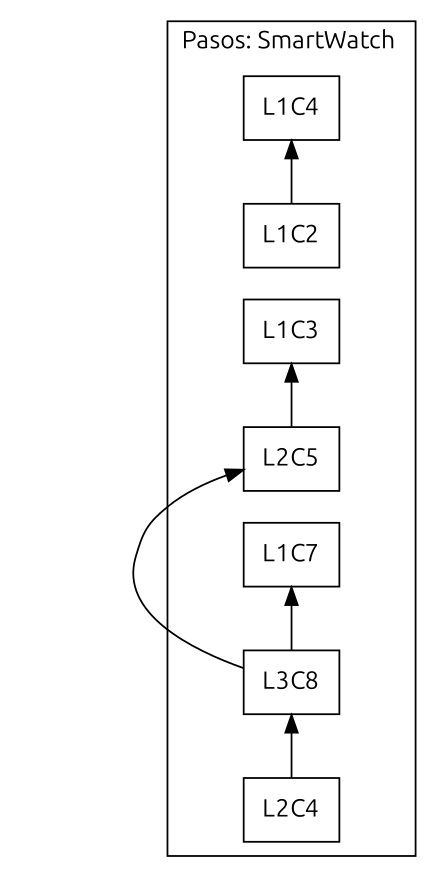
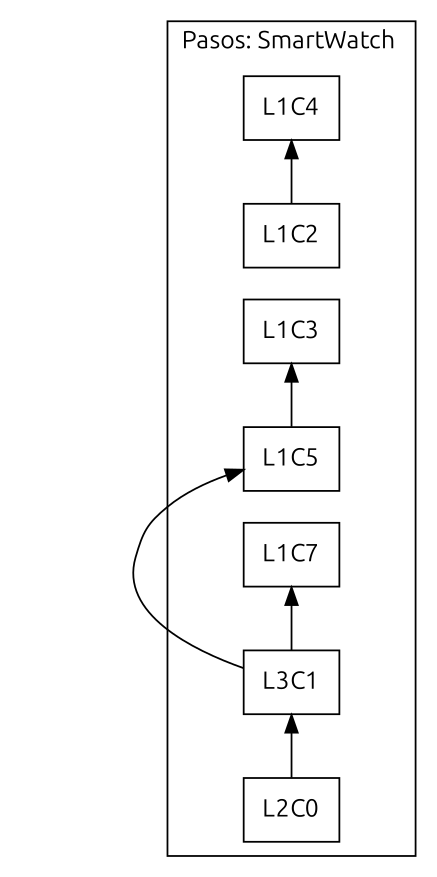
node "L2C5": label "L2C5" -> "L1C5"
node "L3C8": label "L3C8" -> "L3C1"
node "L2C4": label "L2C4" -> "L2C0"
